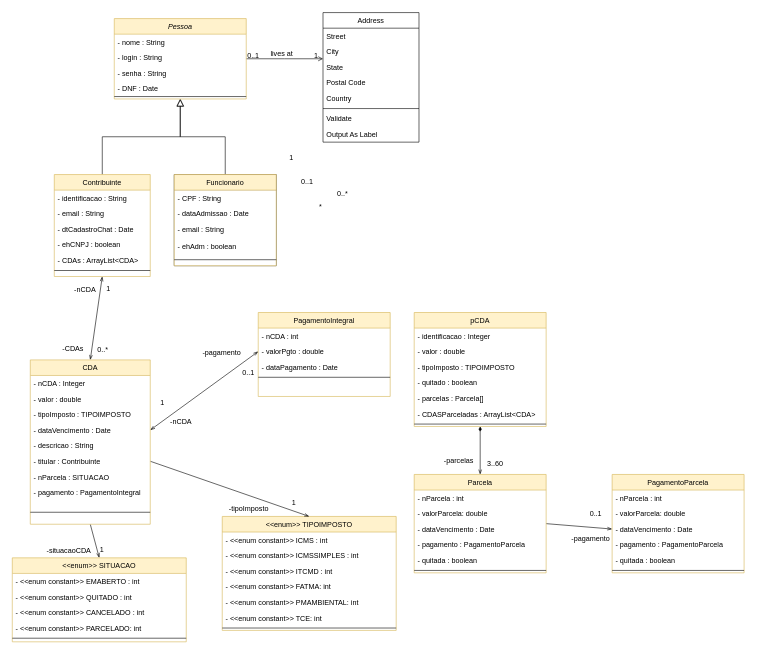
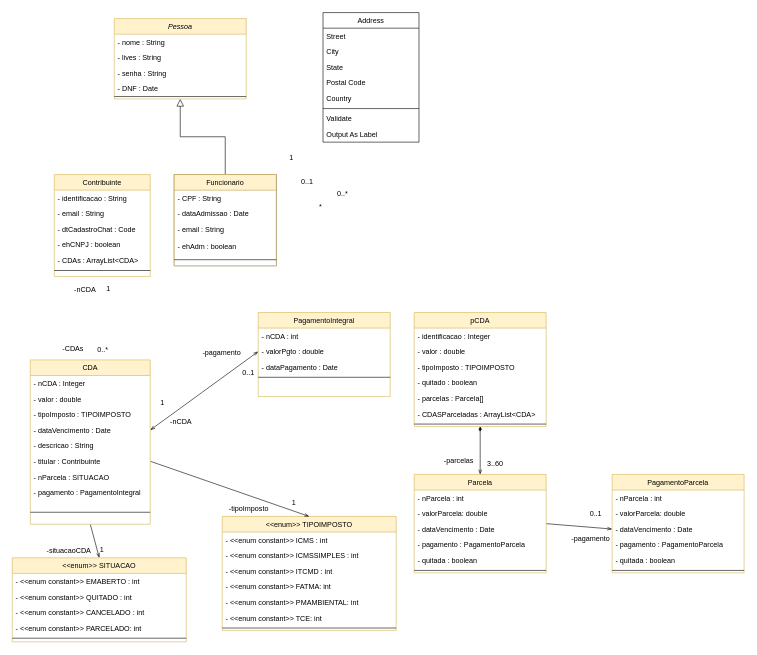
node "- login : String": label "- login : String" -> "- lives : String"
edge "Pessoa" -> "Address": removed, labels "0..1", "lives at", "1"
edge "Contribuinte" -> "Pessoa": removed
node "- dtCadastroChat : Date": label "- dtCadastroChat : Date" -> "- dtCadastroChat : Code"
edge "Contribuinte" -- "CDA": removed
